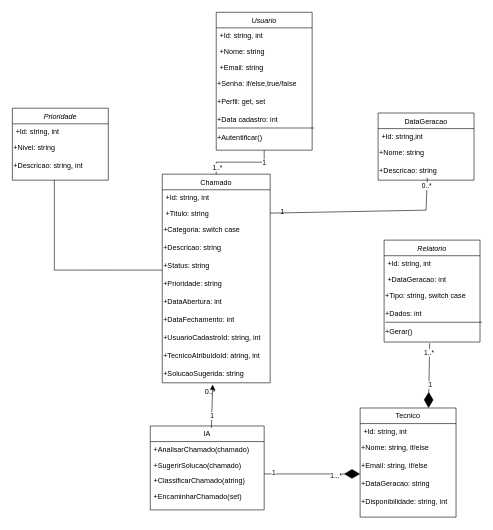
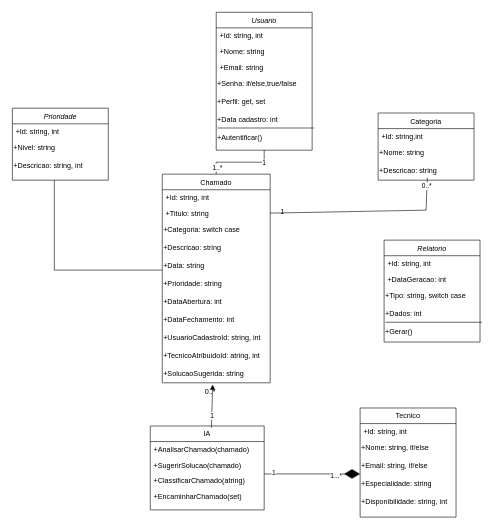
node "DataGeracao": label "DataGeracao" -> "Categoria"
node "+Status: string": label "+Status: string" -> "+Data: string"
edge "+Gerar()" -> "Tecnico": removed, labels "1..*", "1"
node "+DataGeracao: string": label "+DataGeracao: string" -> "+Especialidade: string"
